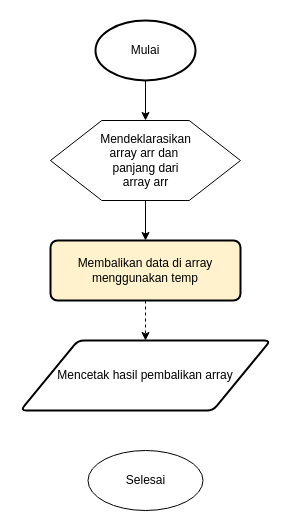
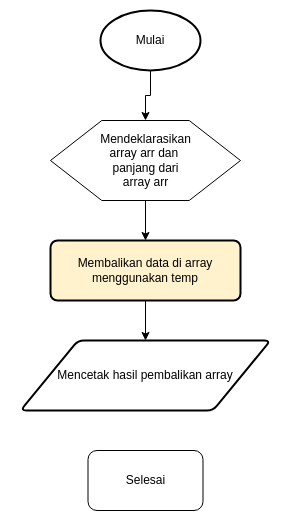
node "Mulai": moved (146, 51) -> (151, 41)
edge "Membalikan data di array menggunakan temp" -> "Mencetak hasil pembalikan array": style dashed -> solid
node "Selesai": shape ellipse -> rounded rectangle
